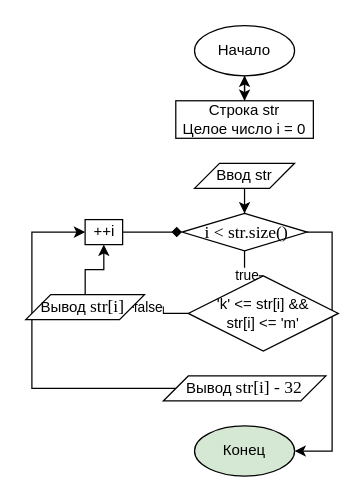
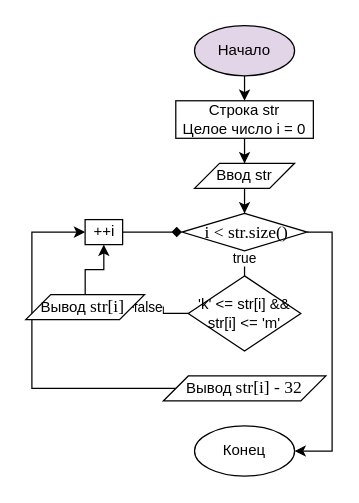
node "Начало": fillcolor #ffffff -> #e1d5e7
edge "Строка str Целое число i = 0" -> "Начало": now "Строка str Целое число i = 0" -> "Ввод str"
node "'k' <= str[i] && str[i] <= 'm'": size 150x75 -> 113x75
node "Конец": fillcolor #d5e8d4 -> #ffffff
